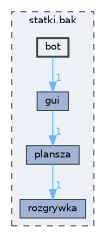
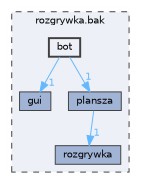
cluster "statki.bak": label "statki.bak" -> "rozgrywka.bak"
edge "gui" -> "plansza": now "bot" -> "plansza"
